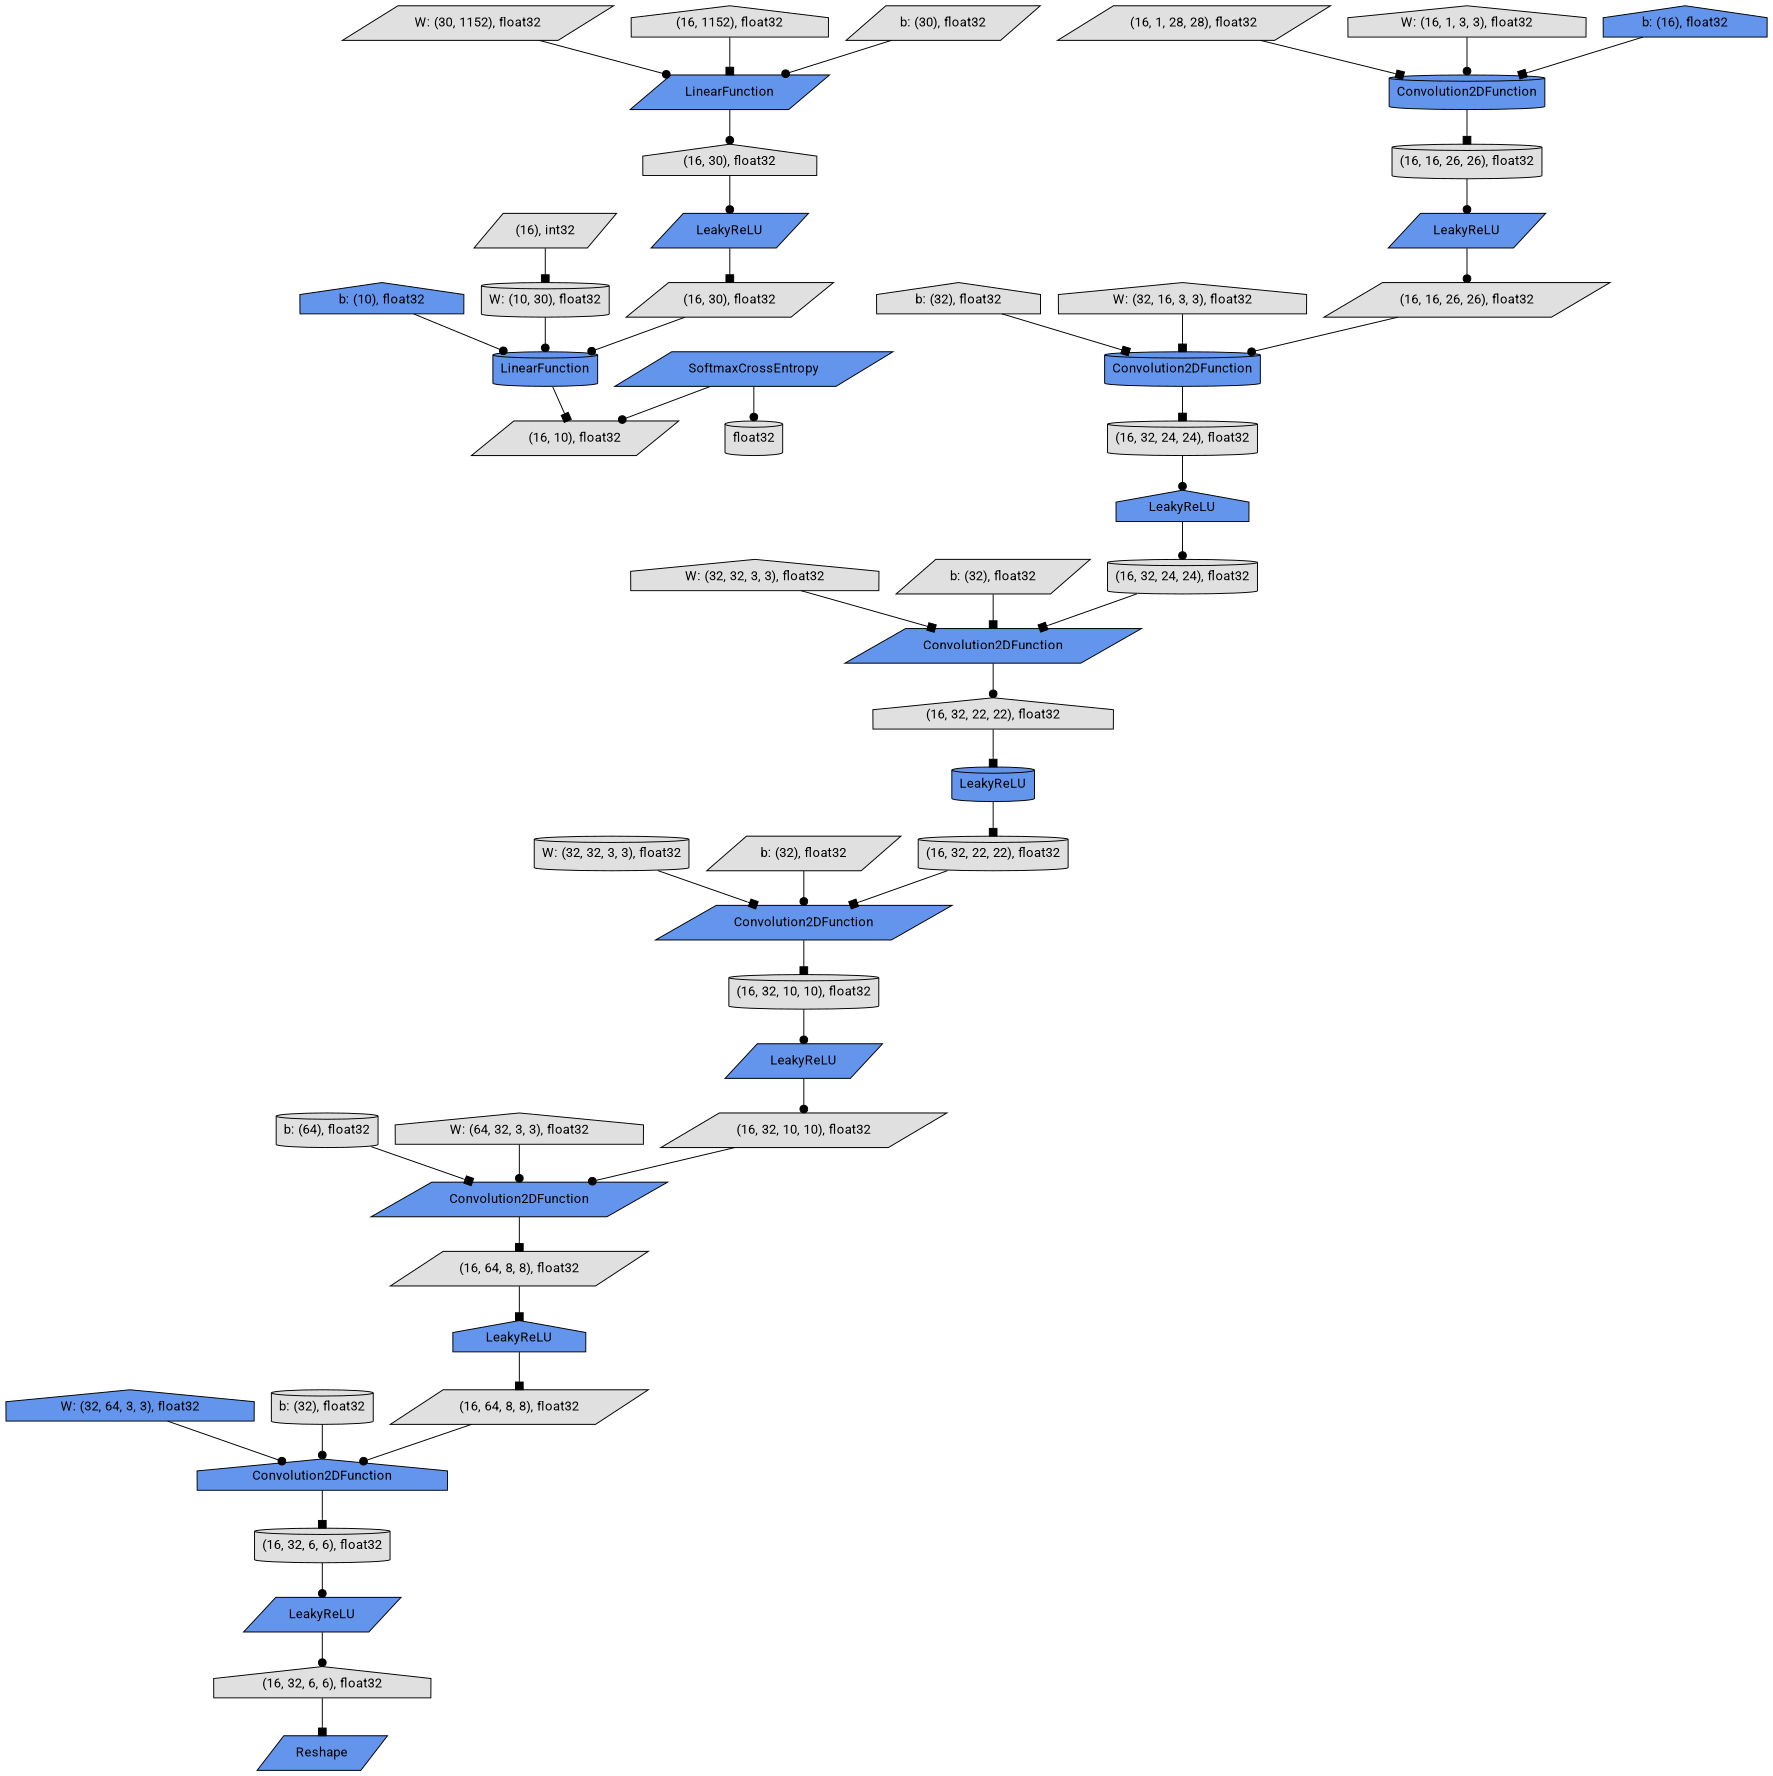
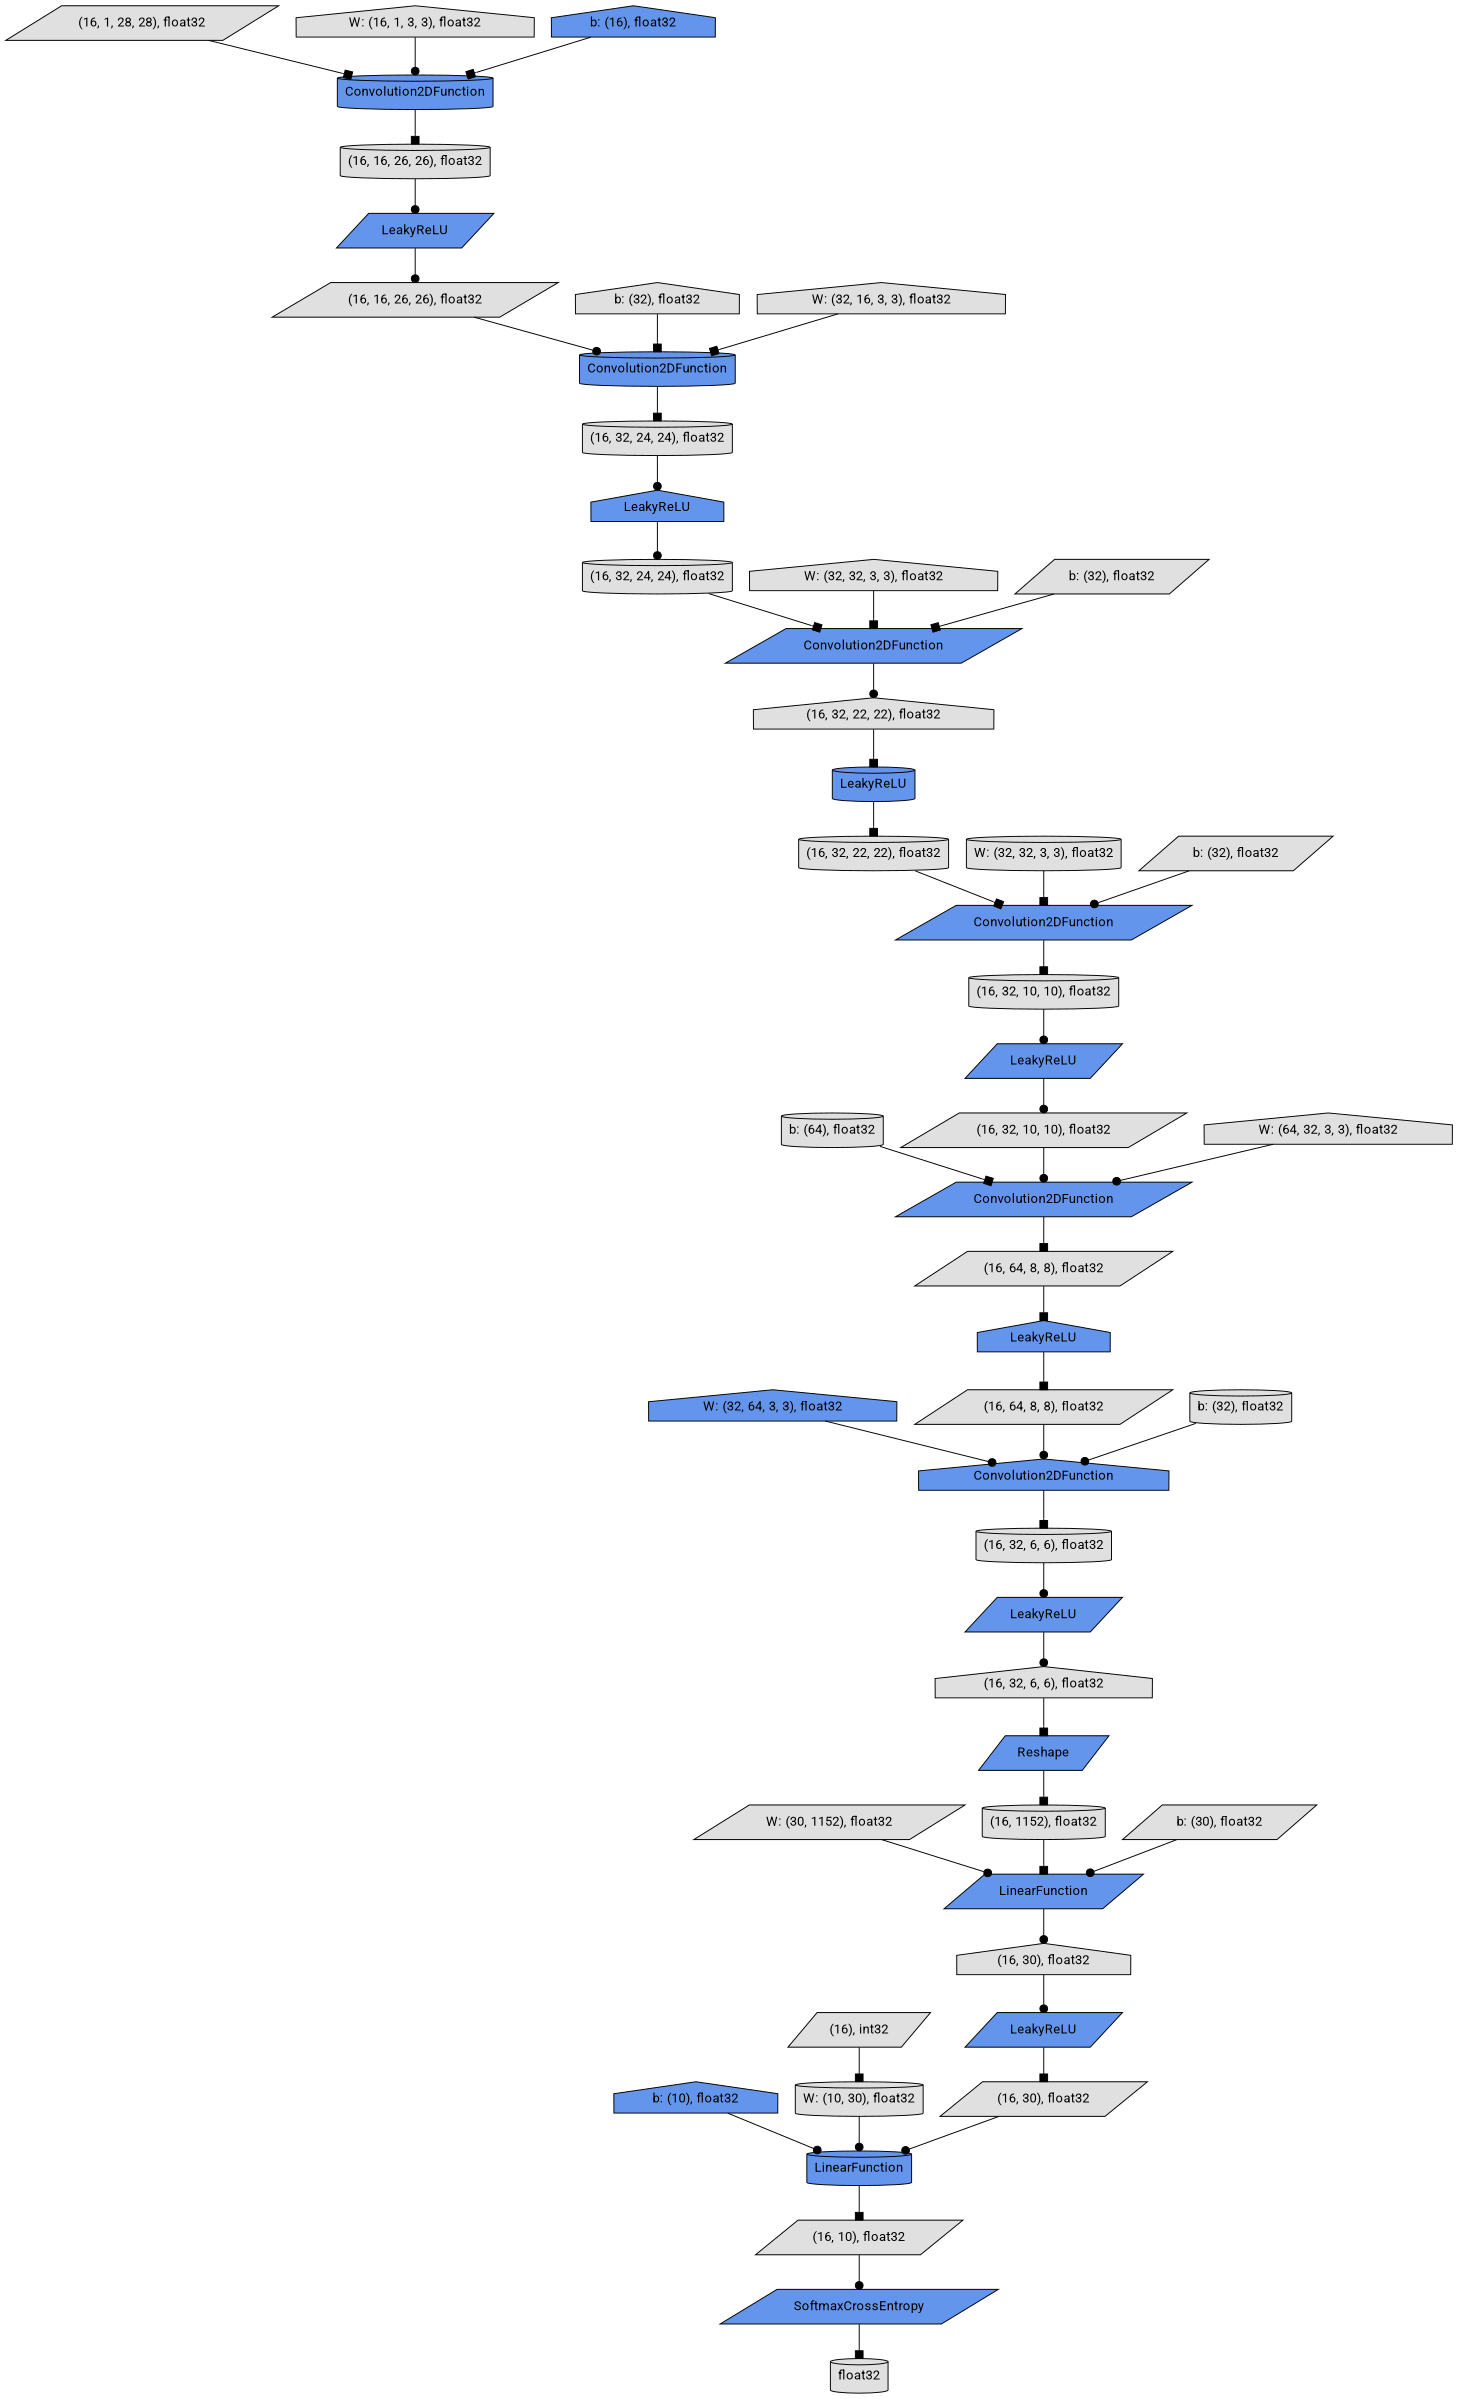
node "(16, 1152), float32": shape house -> cylinder
edge "SoftmaxCrossEntropy" -> "float32": arrowhead dot -> box
edge "SoftmaxCrossEntropy" -> "(16, 10), float32": reversed
edge "Reshape" -> "(16, 1152), float32": added
